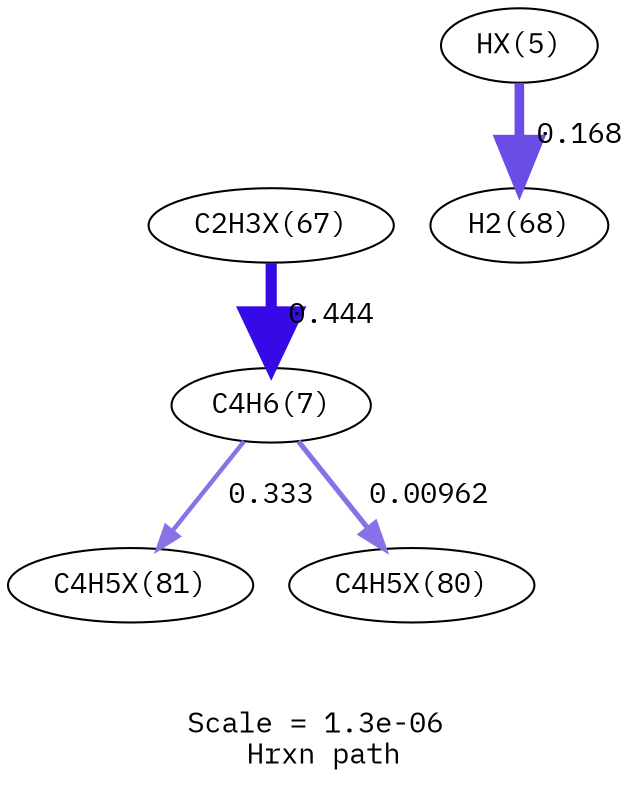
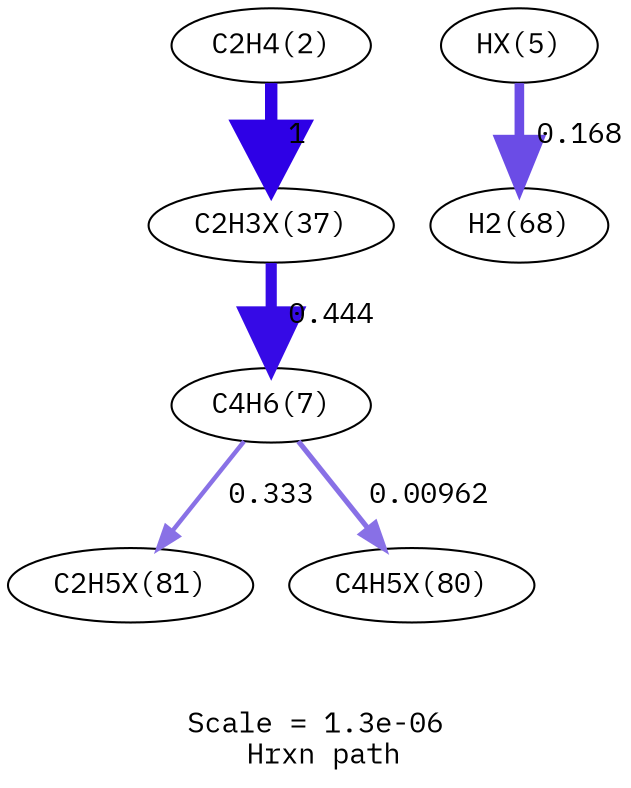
node "C2H4(2)": added
node "C2H3X(67)": label "C2H3X(67)" -> "C2H3X(37)"
node "C4H5X(81)": label "C4H5X(81)" -> "C2H5X(81)"
